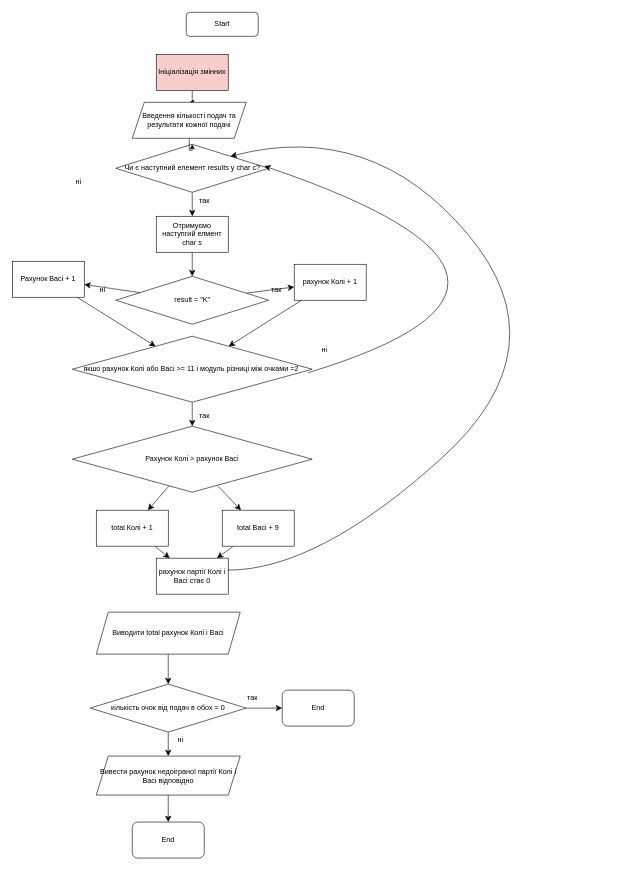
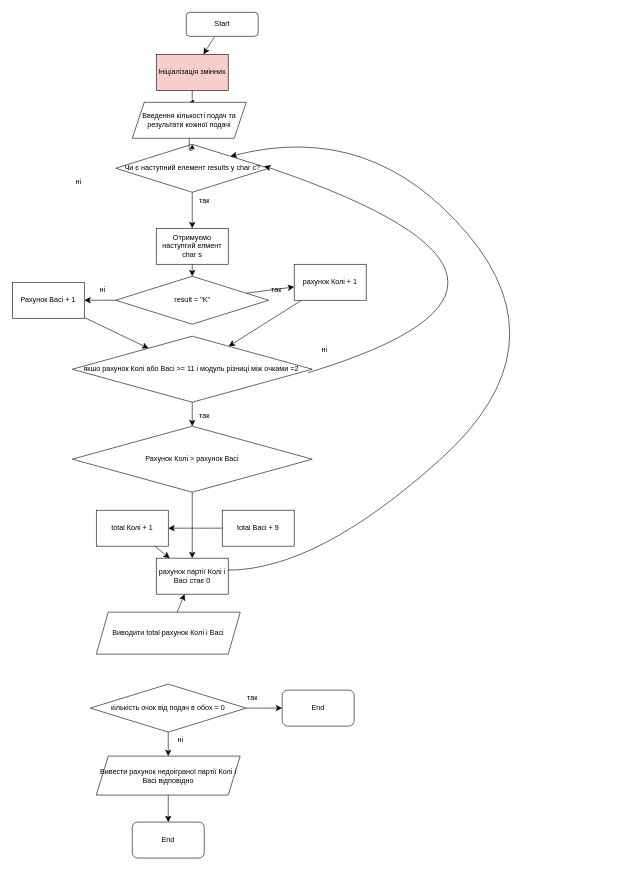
edge "Start" -> "Ініціалізація змінних": added
node "Отримуємо наступгий елмент char s": moved (192, 234) -> (192, 246)
node "Рахунок Васі + 1": moved (48, 279) -> (48, 300)
edge "Рахунок Колі > рахунок Васі" -> "total Колі + 1": now "Рахунок Колі > рахунок Васі" -> "рахунок партії Колі і Васі стає 0"
edge "Рахунок Колі > рахунок Васі" -> "total Васі + 9": removed
edge "total Васі + 9" -> "рахунок партії Колі і Васі стає 0": now "total Васі + 9" -> "total Колі + 1"
edge "Виводити total рахунок Колі і Васі" -> "кількість очок від подач в обох = 0": now "Виводити total рахунок Колі і Васі" -> "рахунок партії Колі і Васі стає 0"
